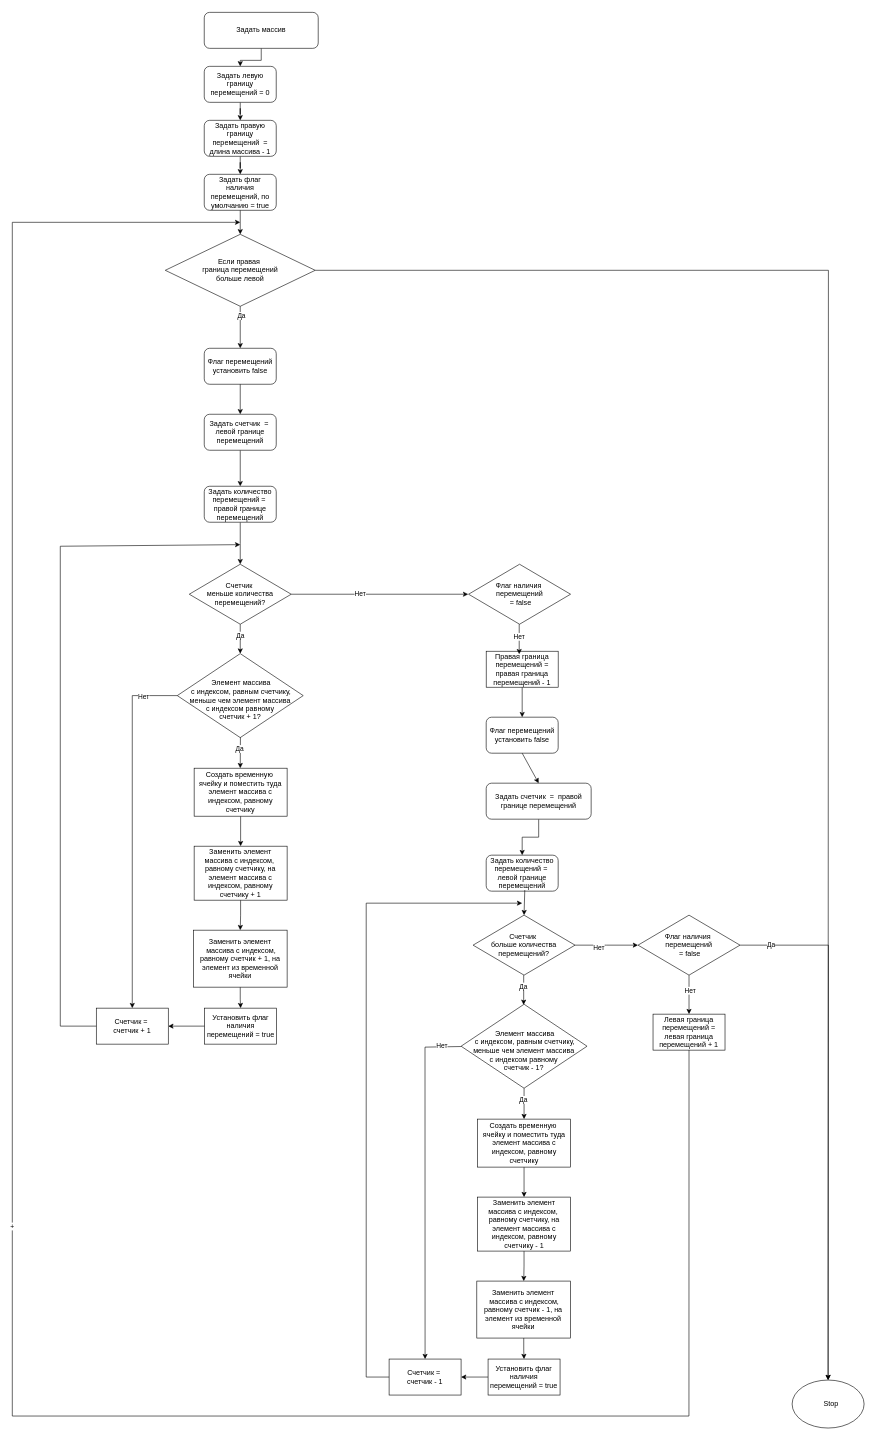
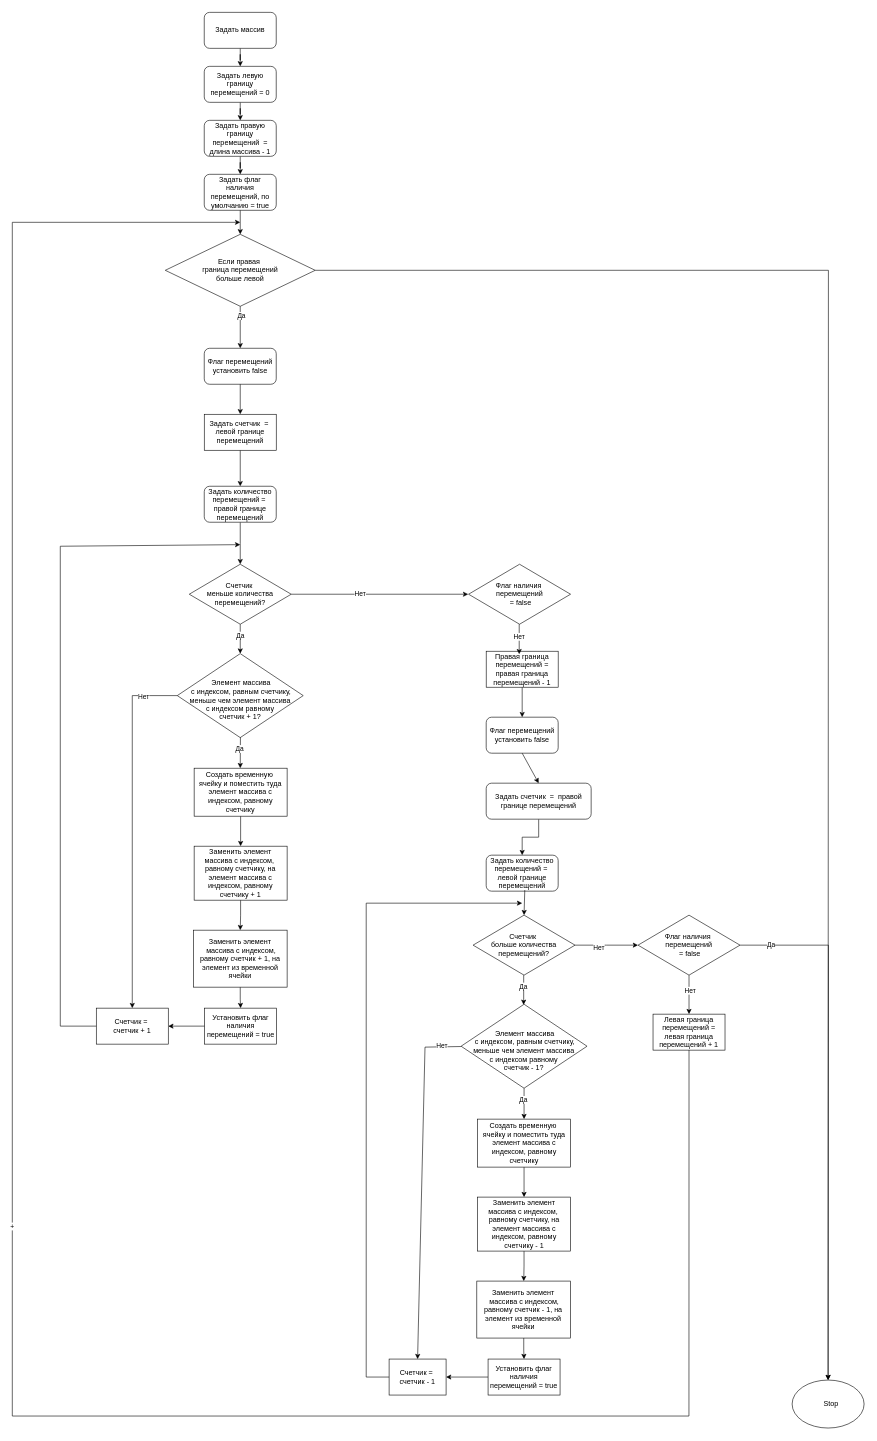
node "Задать массив": size 114x36 -> 72x36
node "Задать счетчик = левой границе перемещений": shape rounded rectangle -> rectangle
node "Счетчик = счетчик - 1": size 72x36 -> 57x36
